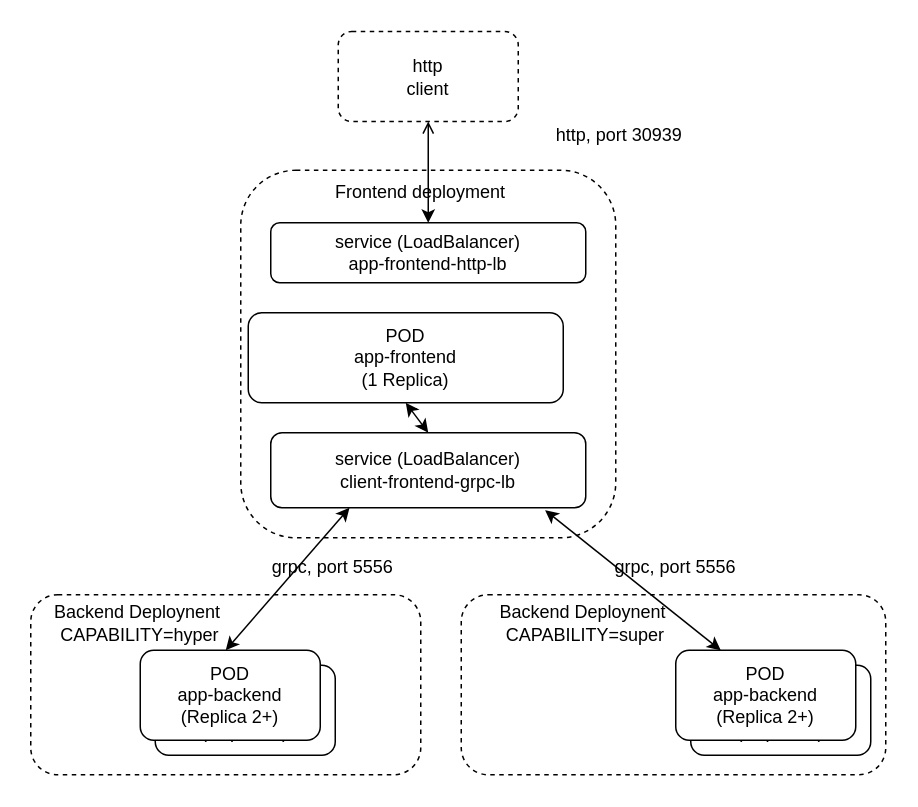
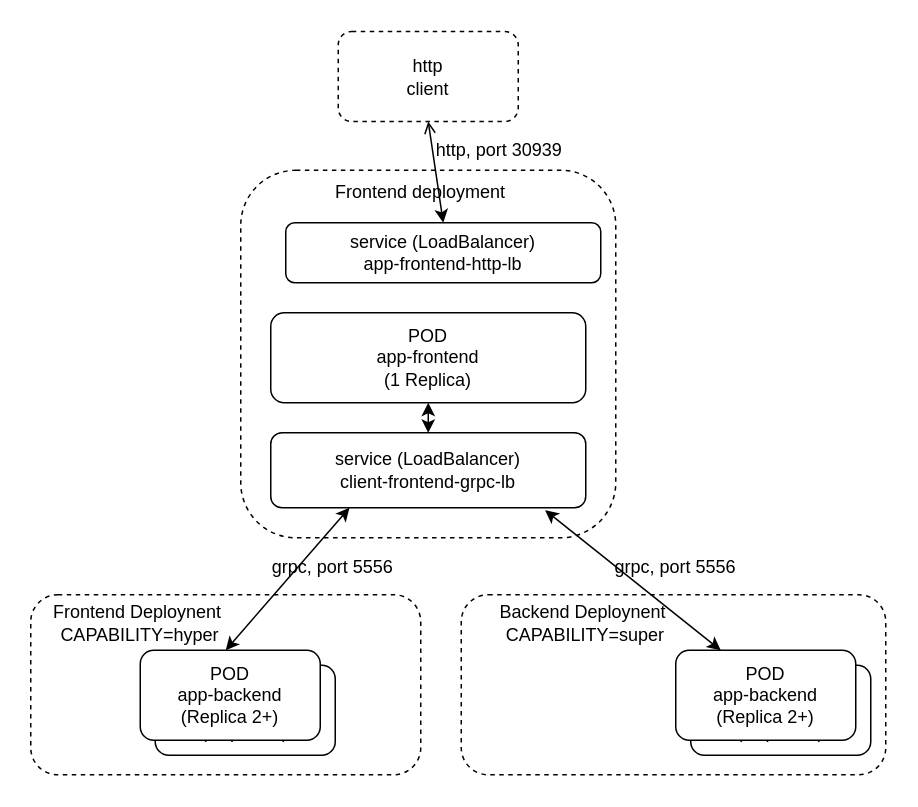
node "http, port 30939": moved (620, 136) -> (500, 151)
node "service (LoadBalancer) app-frontend-http-lb": moved (428, 253) -> (443, 253)
node "POD app-frontend (1 Replica)": moved (406, 358) -> (428, 358)
node "Backend Deploynent CAPABILITY=hyper": label "Backend Deploynent CAPABILITY=hyper" -> "Frontend Deploynent CAPABILITY=hyper"
